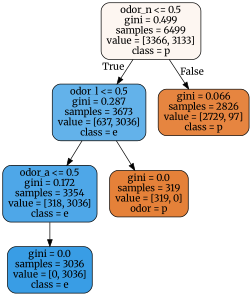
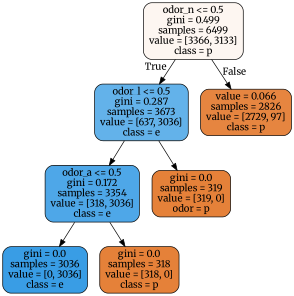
node "gini = 0.066 samples = 2826 value = [2729, 97] class = p": label "gini = 0.066 samples = 2826 value = [2729, 97] class = p" -> "value = 0.066 samples = 2826 value = [2729, 97] class = p"
node "gini = 0.0 samples = 318 value = [318, 0] class = p": added
